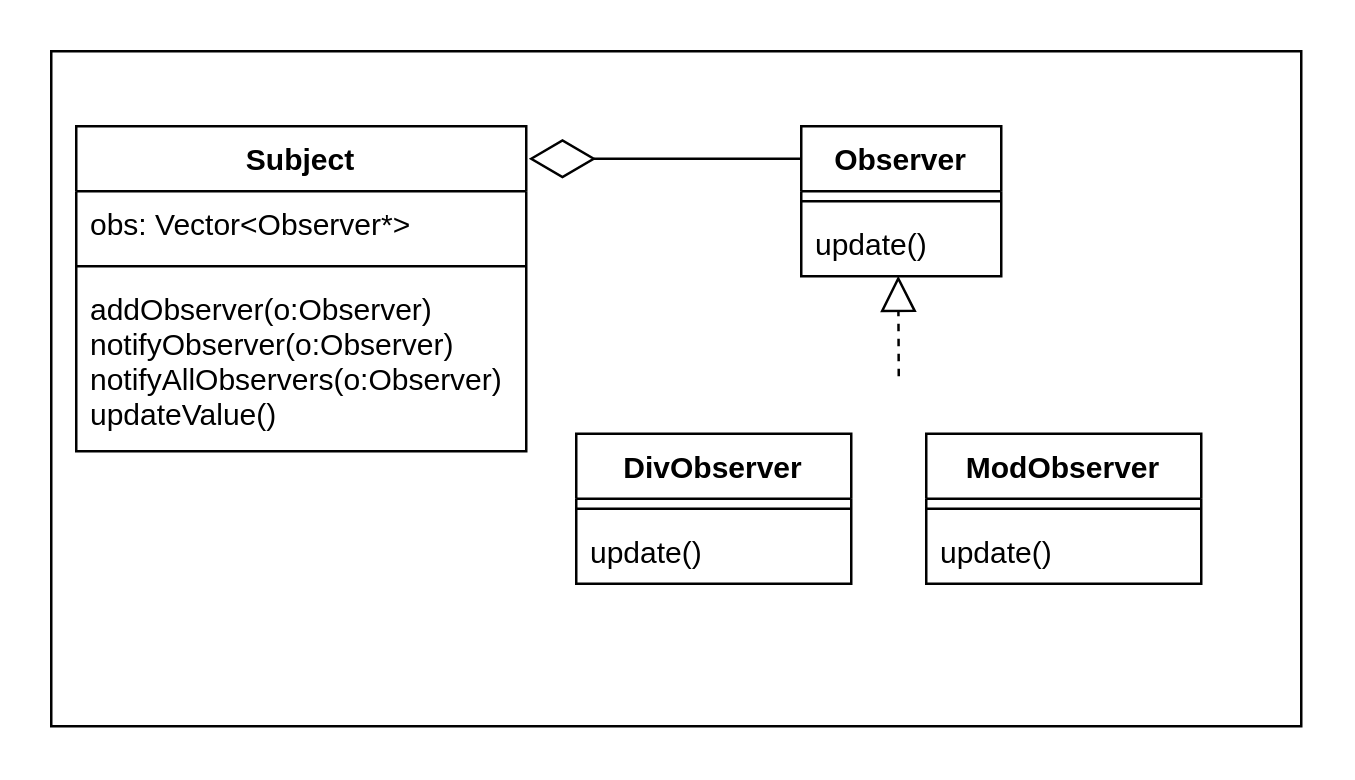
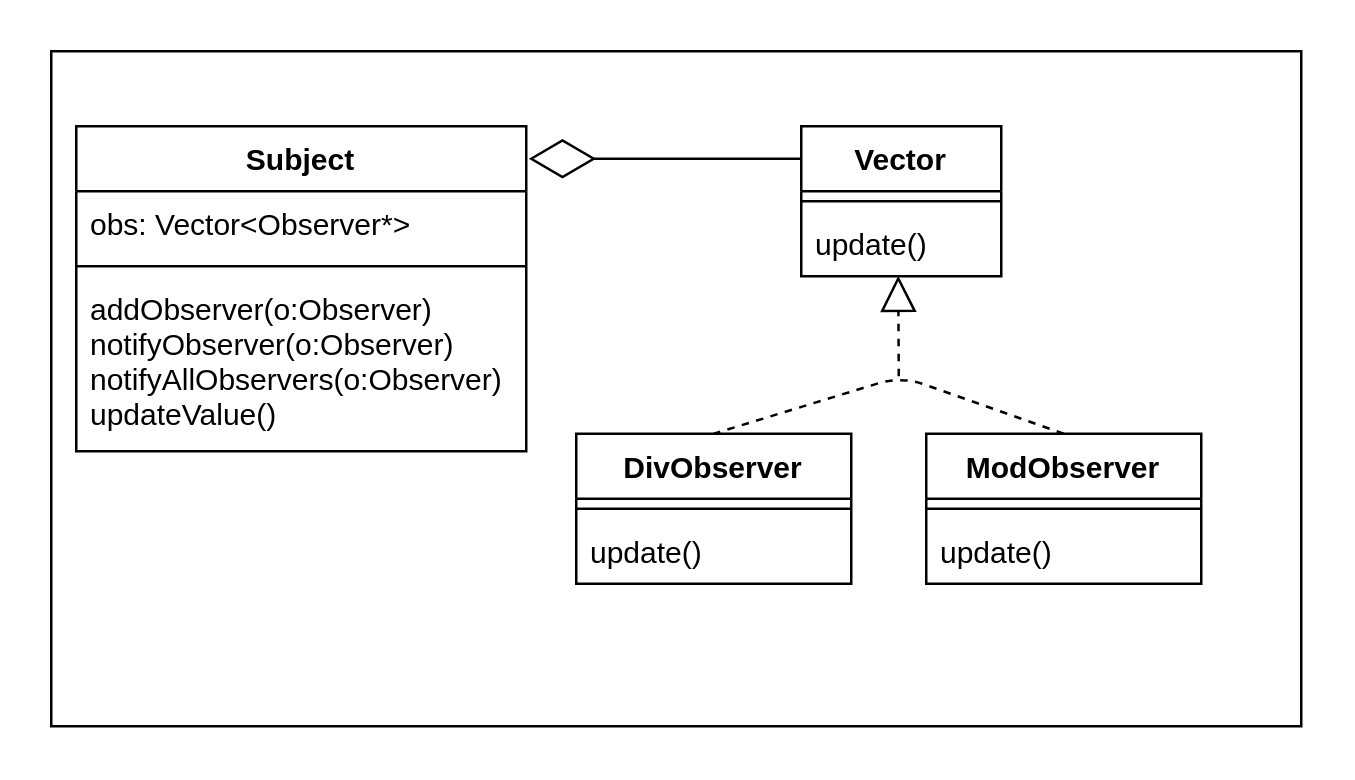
node "Observer": label "Observer" -> "Vector"
edge "DivObserver" -- "ModObserver": added
